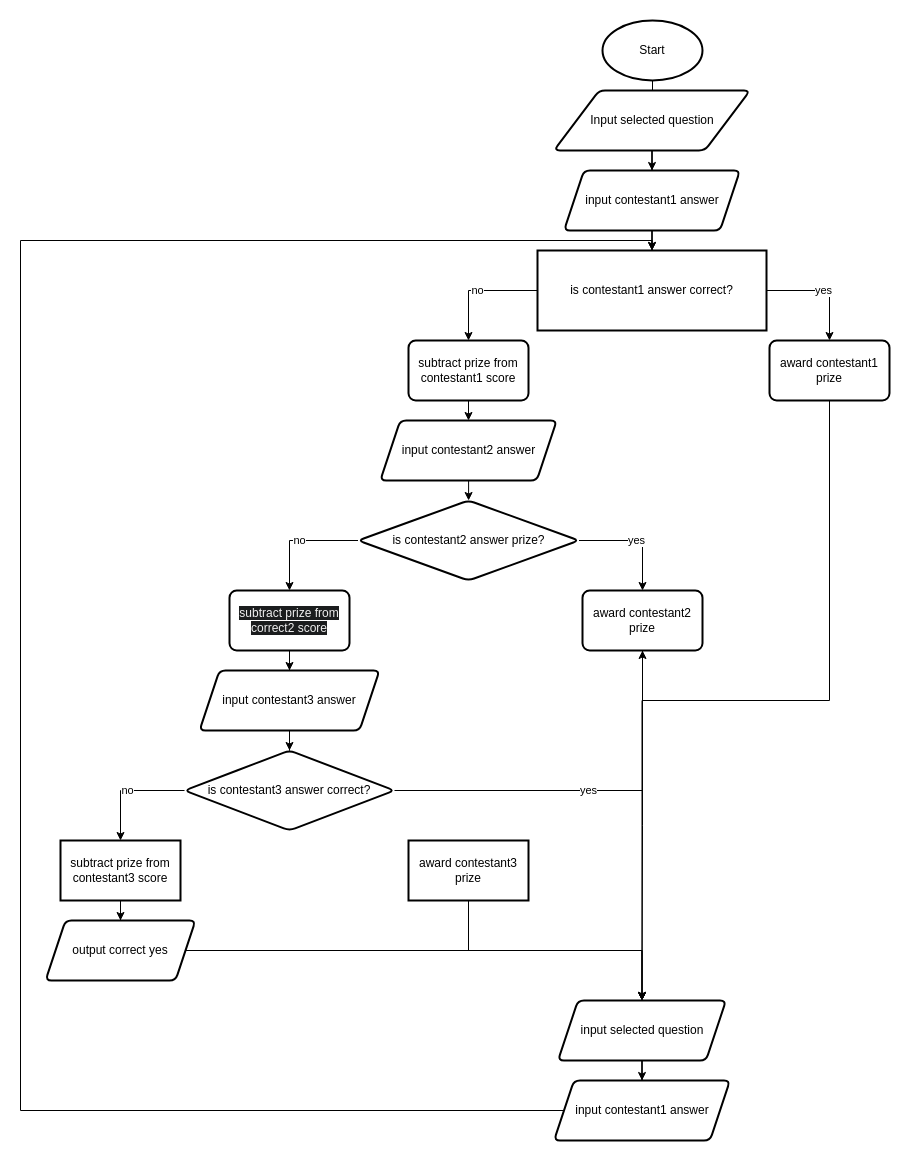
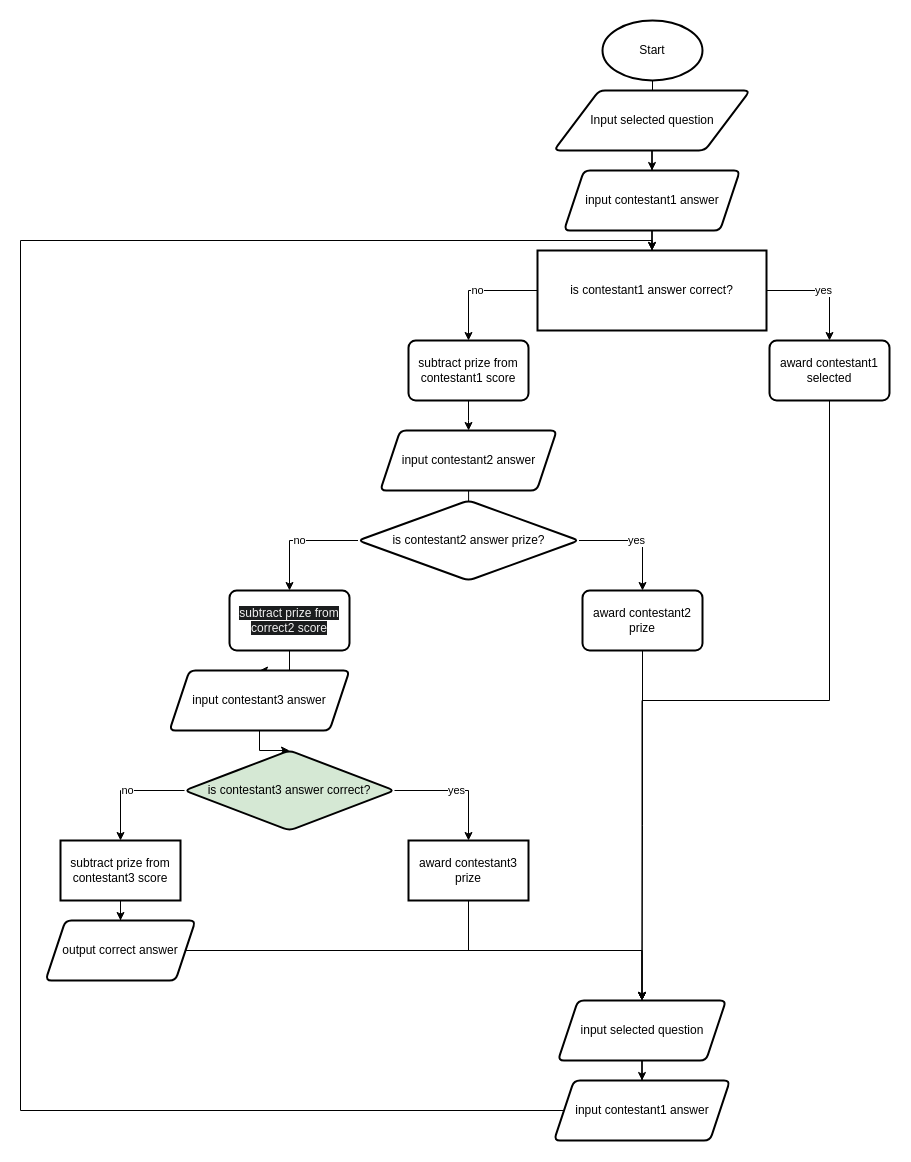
node "award contestant1 prize": label "award contestant1 prize" -> "award contestant1 selected"
node "input contestant2 answer": moved (469, 451) -> (469, 461)
node "input contestant3 answer": moved (290, 701) -> (260, 701)
node "is contestant3 answer correct?": fillcolor #ffffff -> #d5e8d4
edge "is contestant3 answer correct?" -> "award contestant2 prize": now "is contestant3 answer correct?" -> "award contestant3 prize"
node "output correct yes": label "output correct yes" -> "output correct answer"
